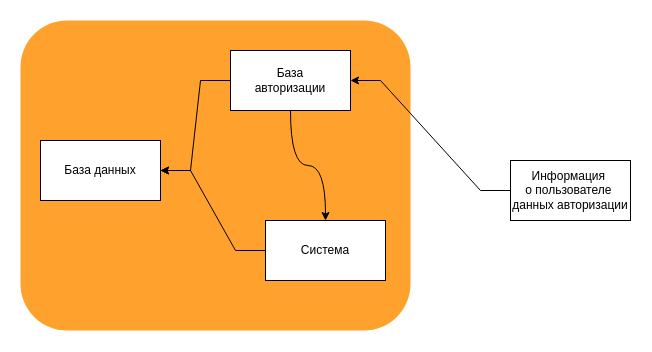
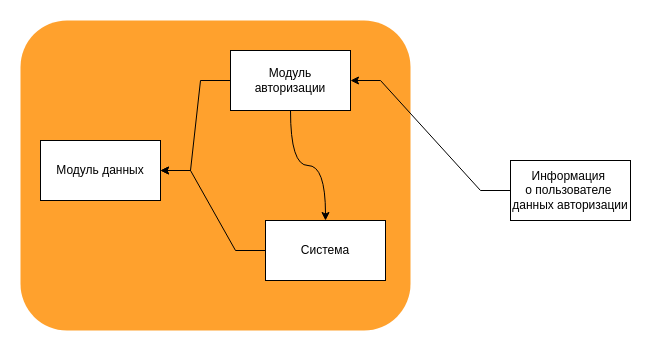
node "База авторизации": label "База авторизации" -> "Модуль авторизации"
node "База данных": label "База данных" -> "Модуль данных"
